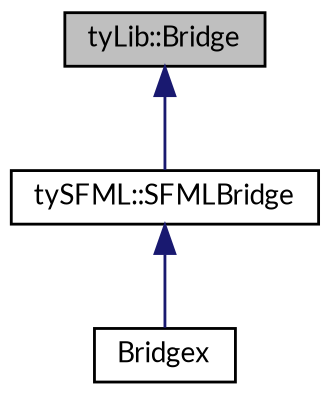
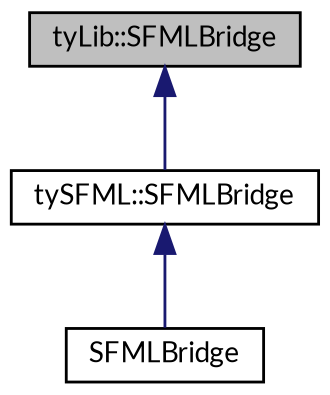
node "tyLib::Bridge": label "tyLib::Bridge" -> "tyLib::SFMLBridge"
node "Bridgex": label "Bridgex" -> "SFMLBridge"
